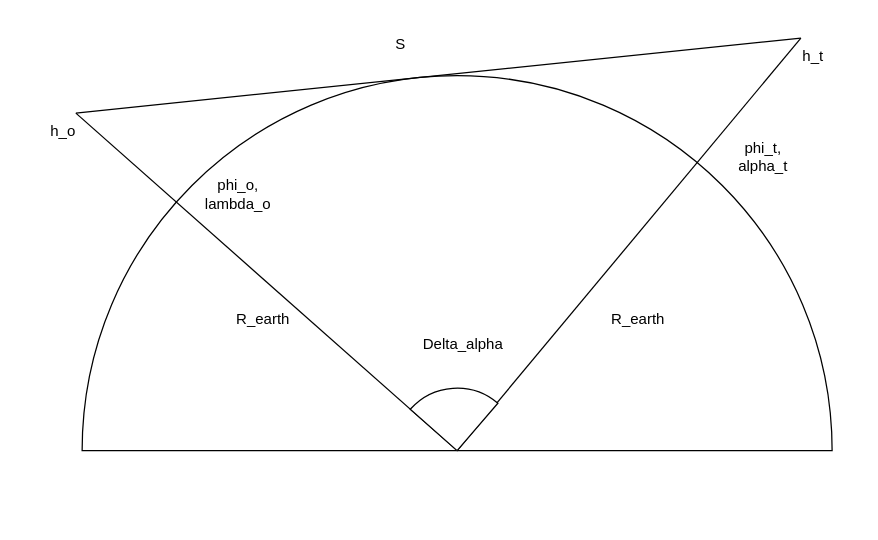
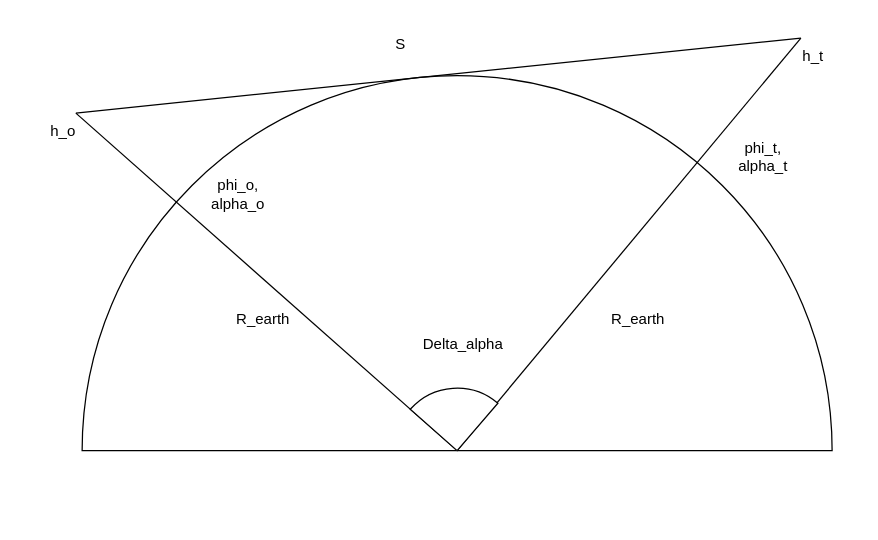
node "phi_o, lambda_o": label "phi_o, lambda_o" -> "phi_o, alpha_o"
